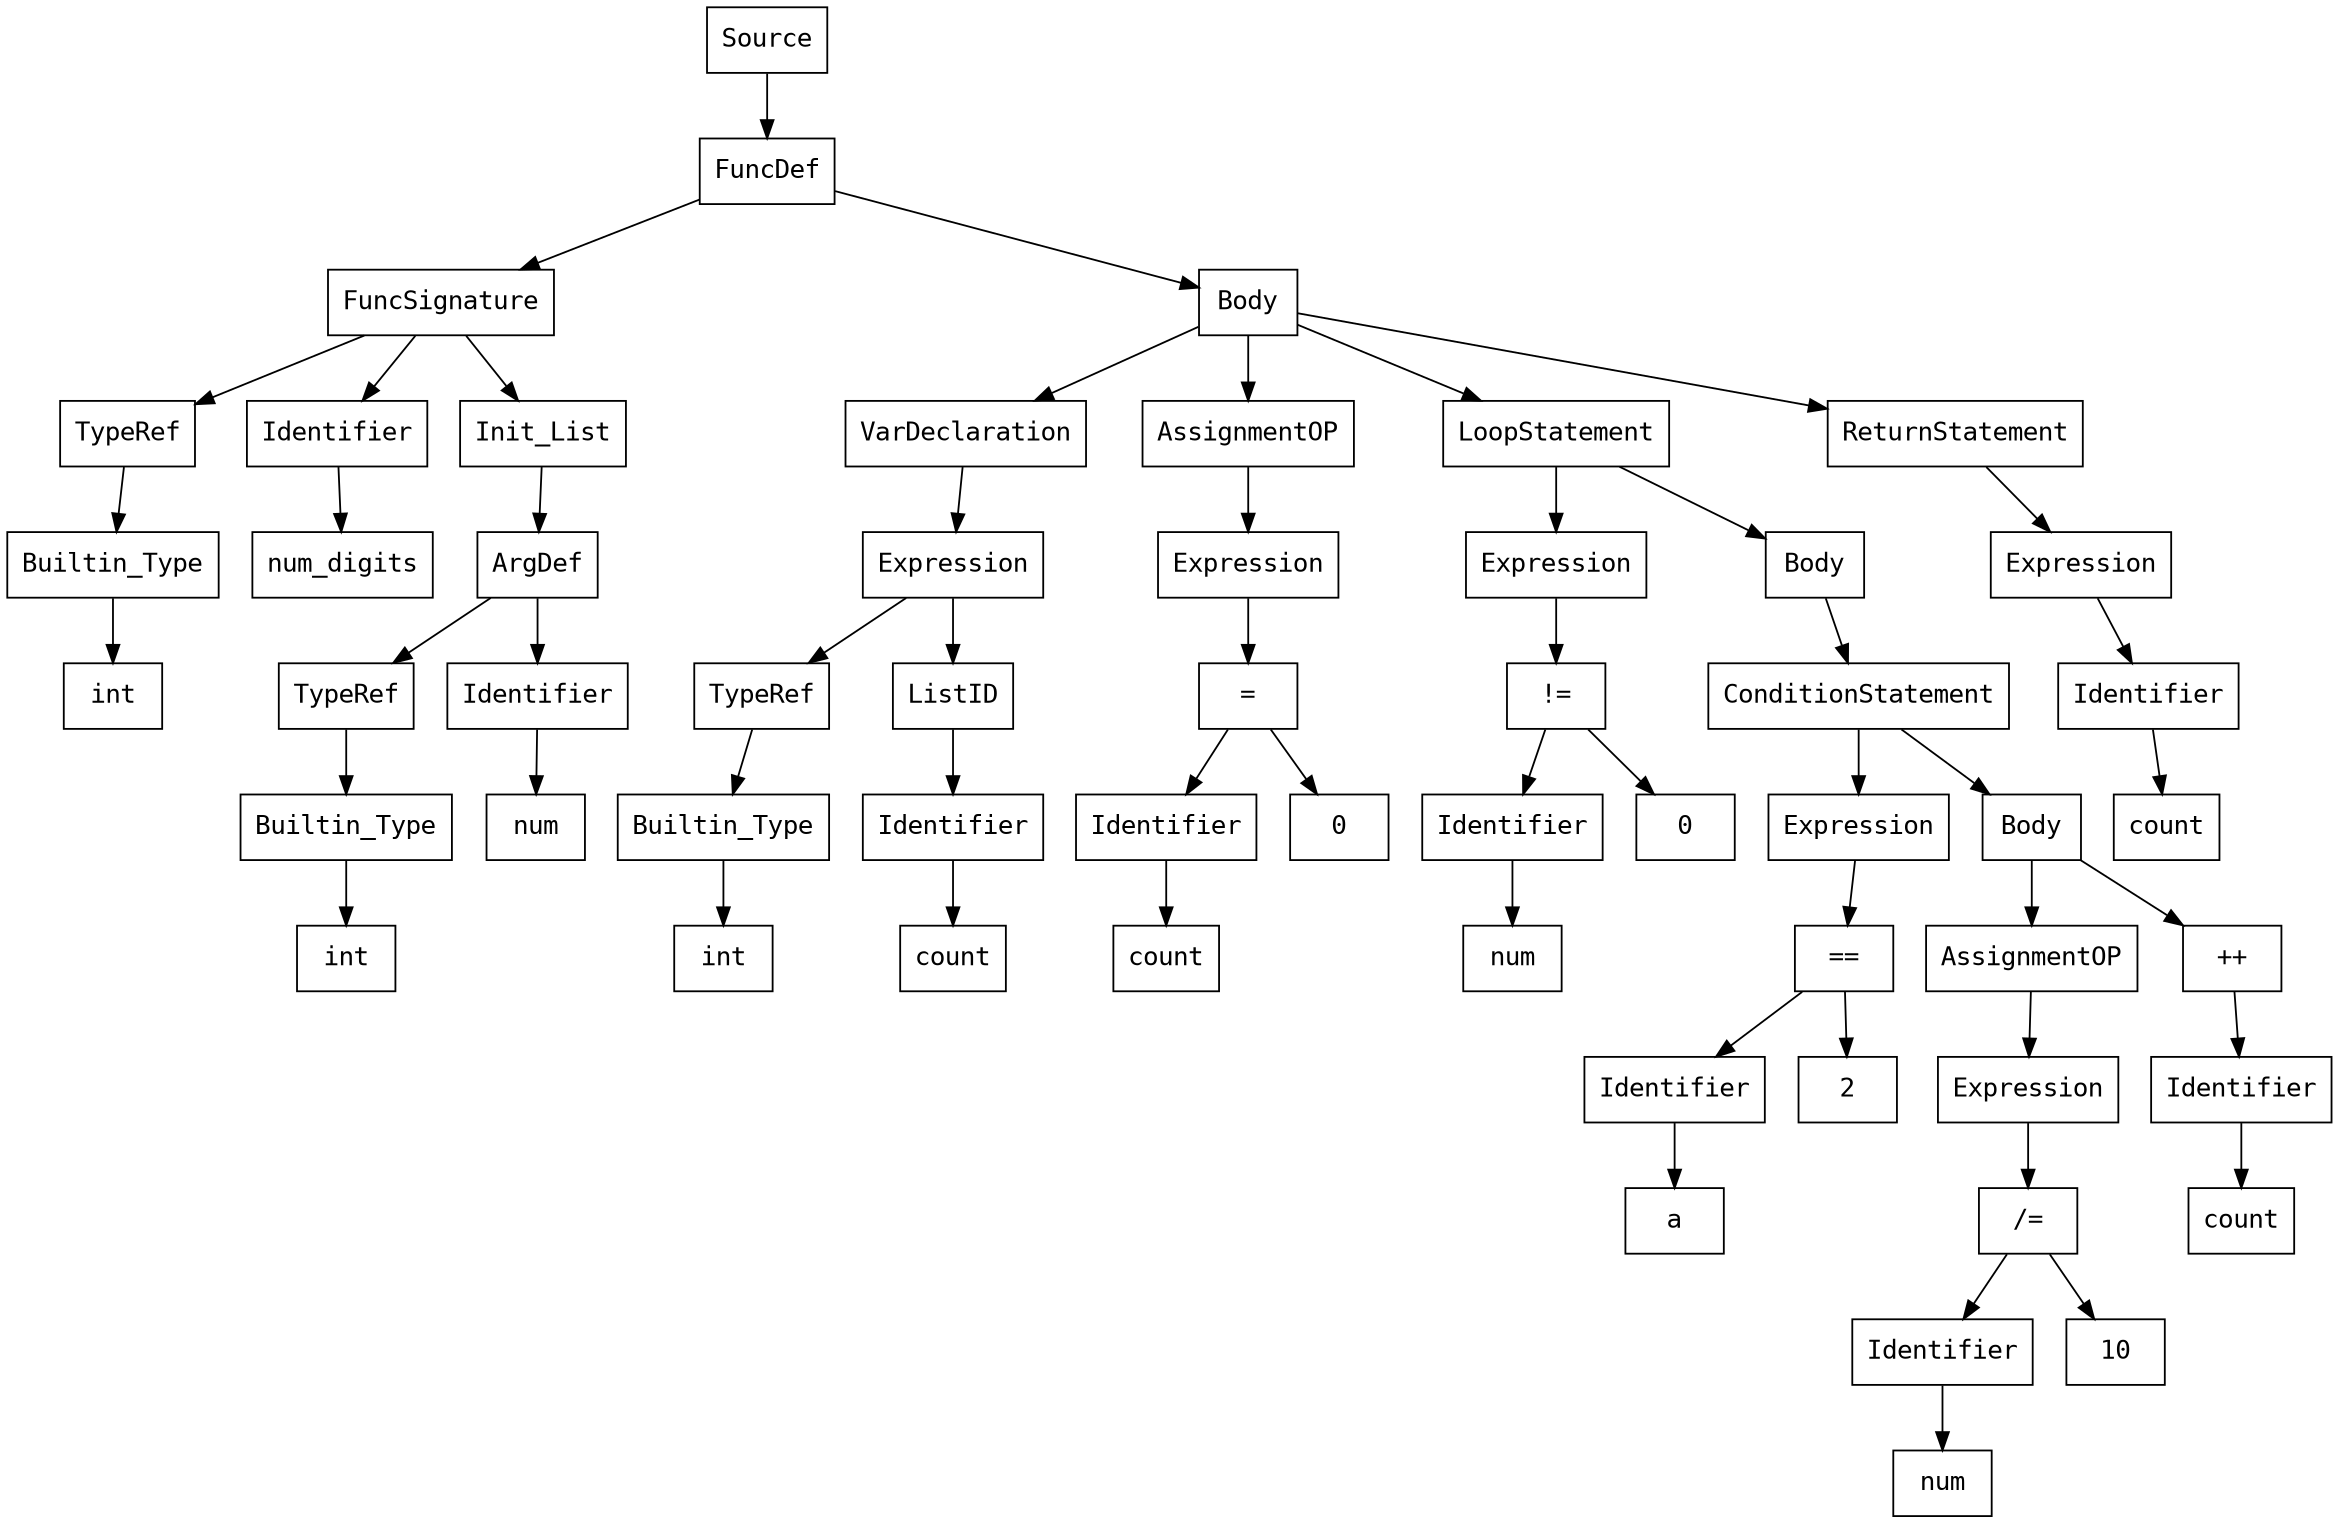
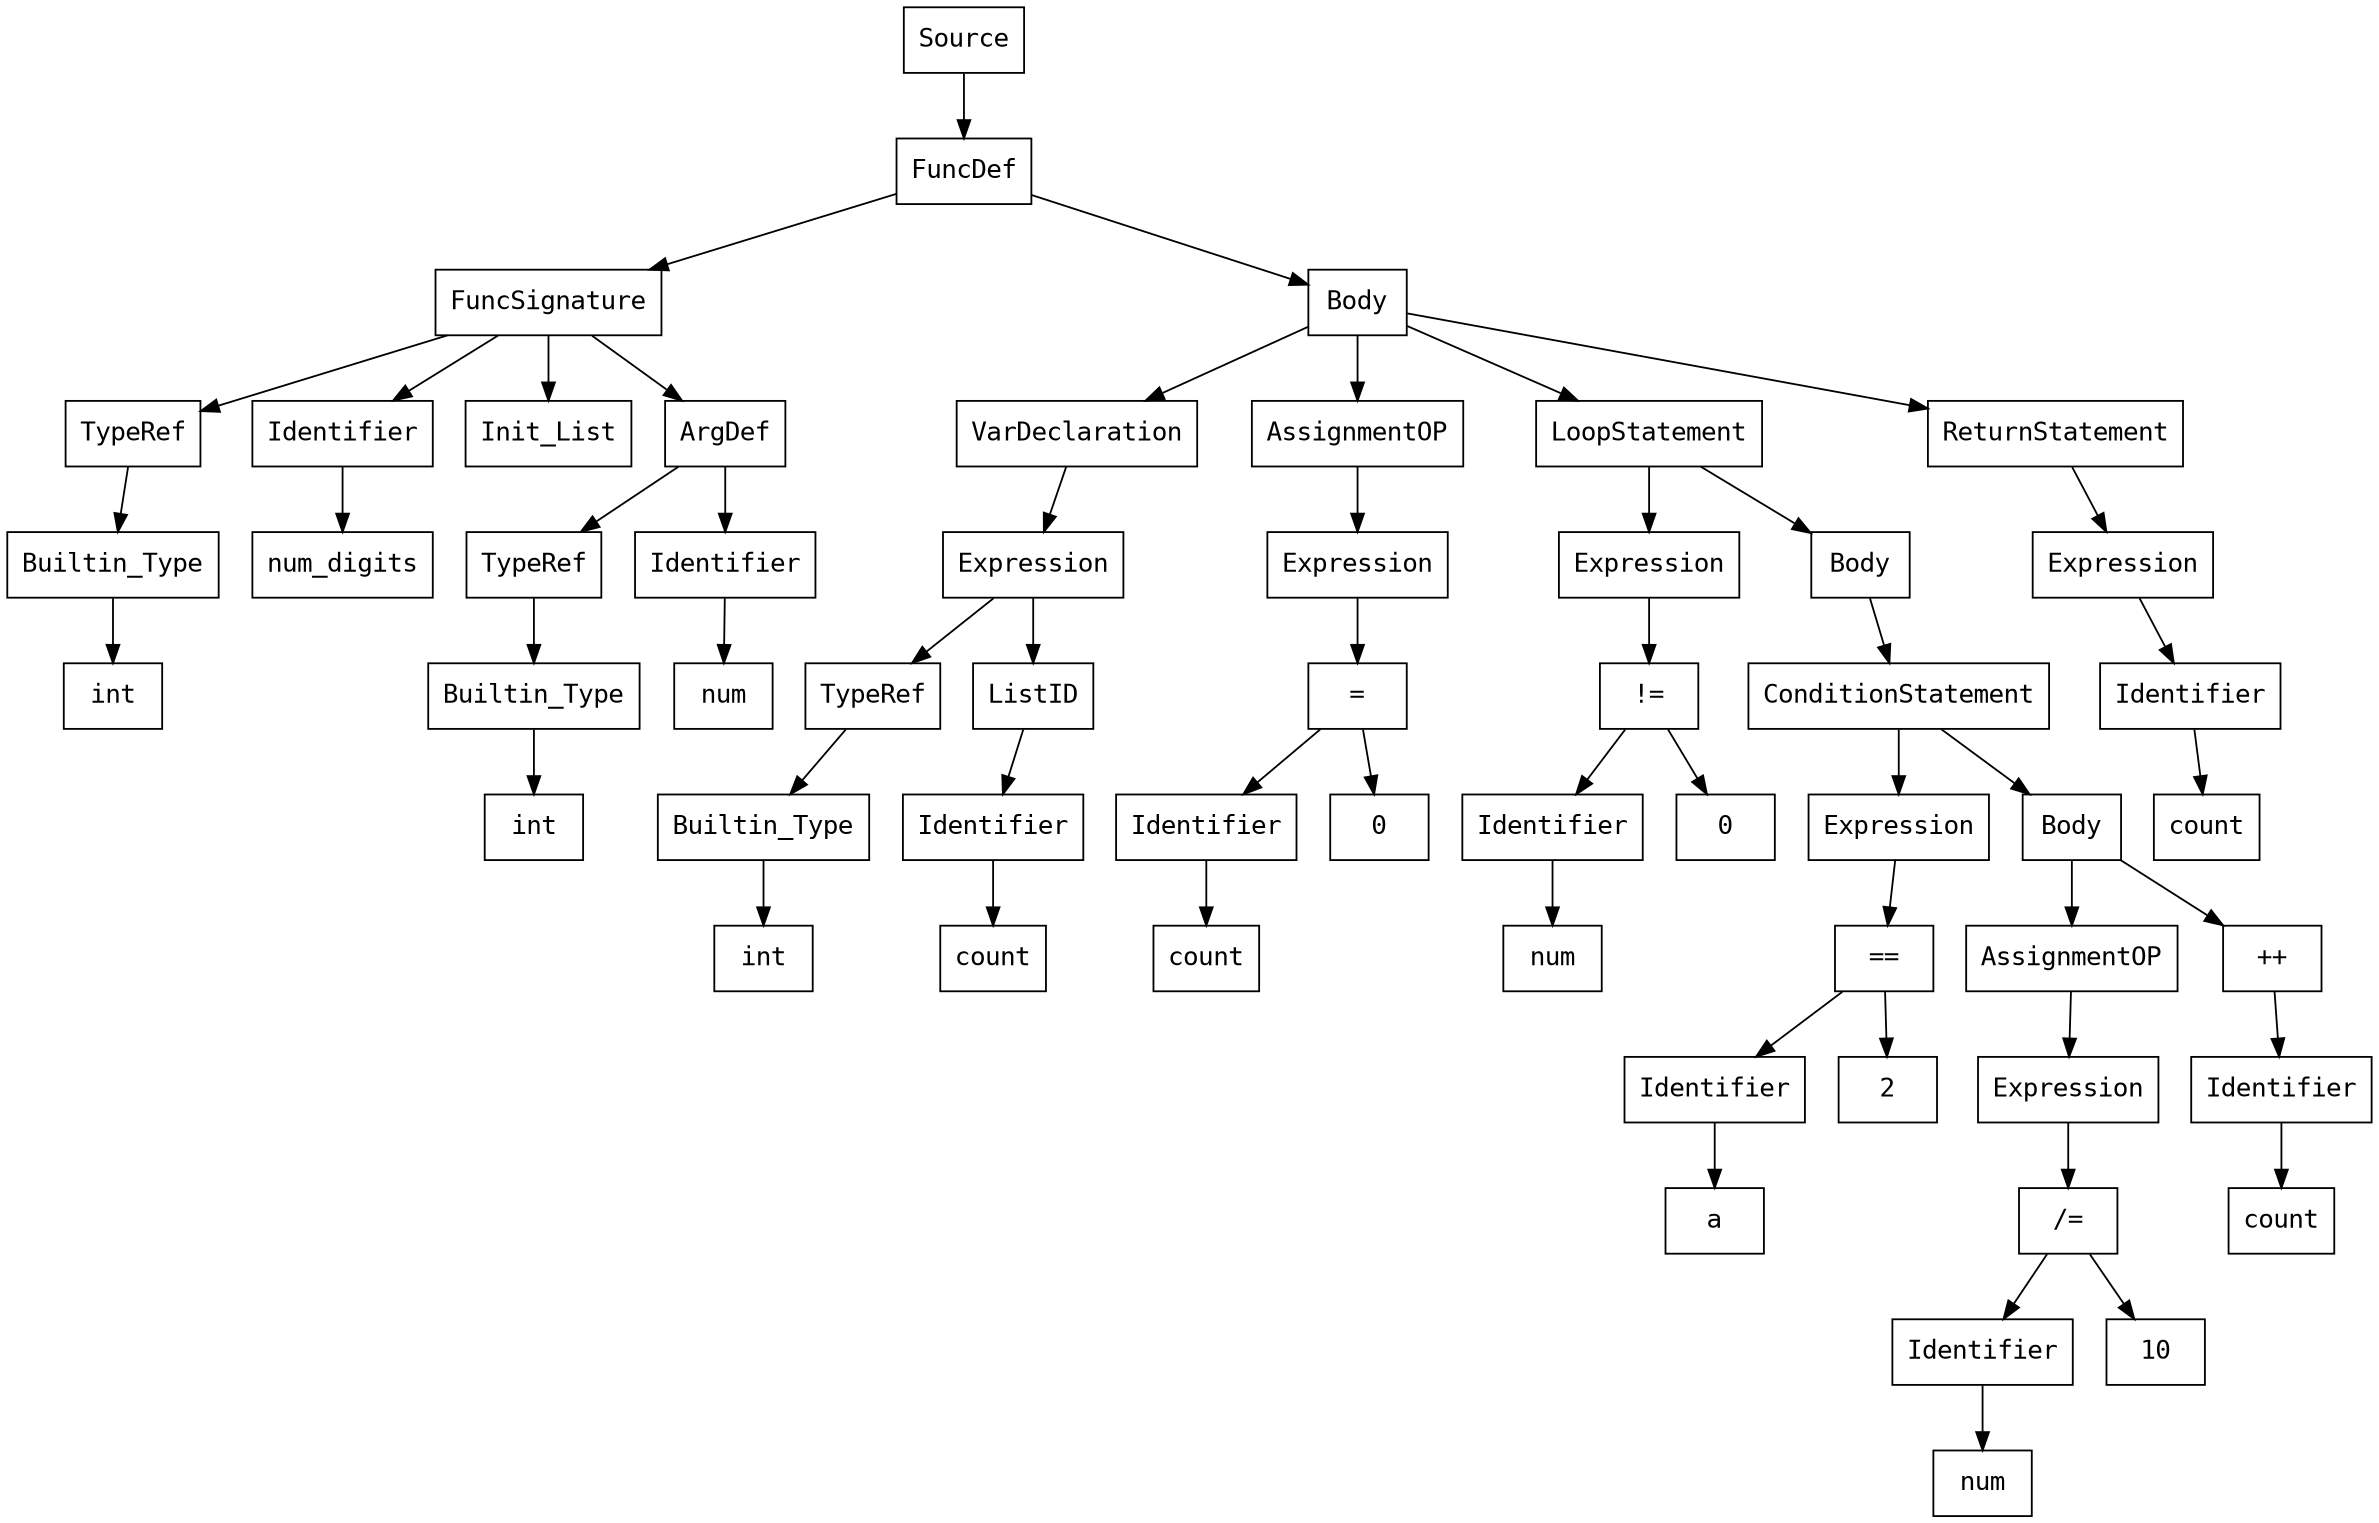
edge "Init_List" -> "ArgDef": now "FuncSignature" -> "ArgDef"
